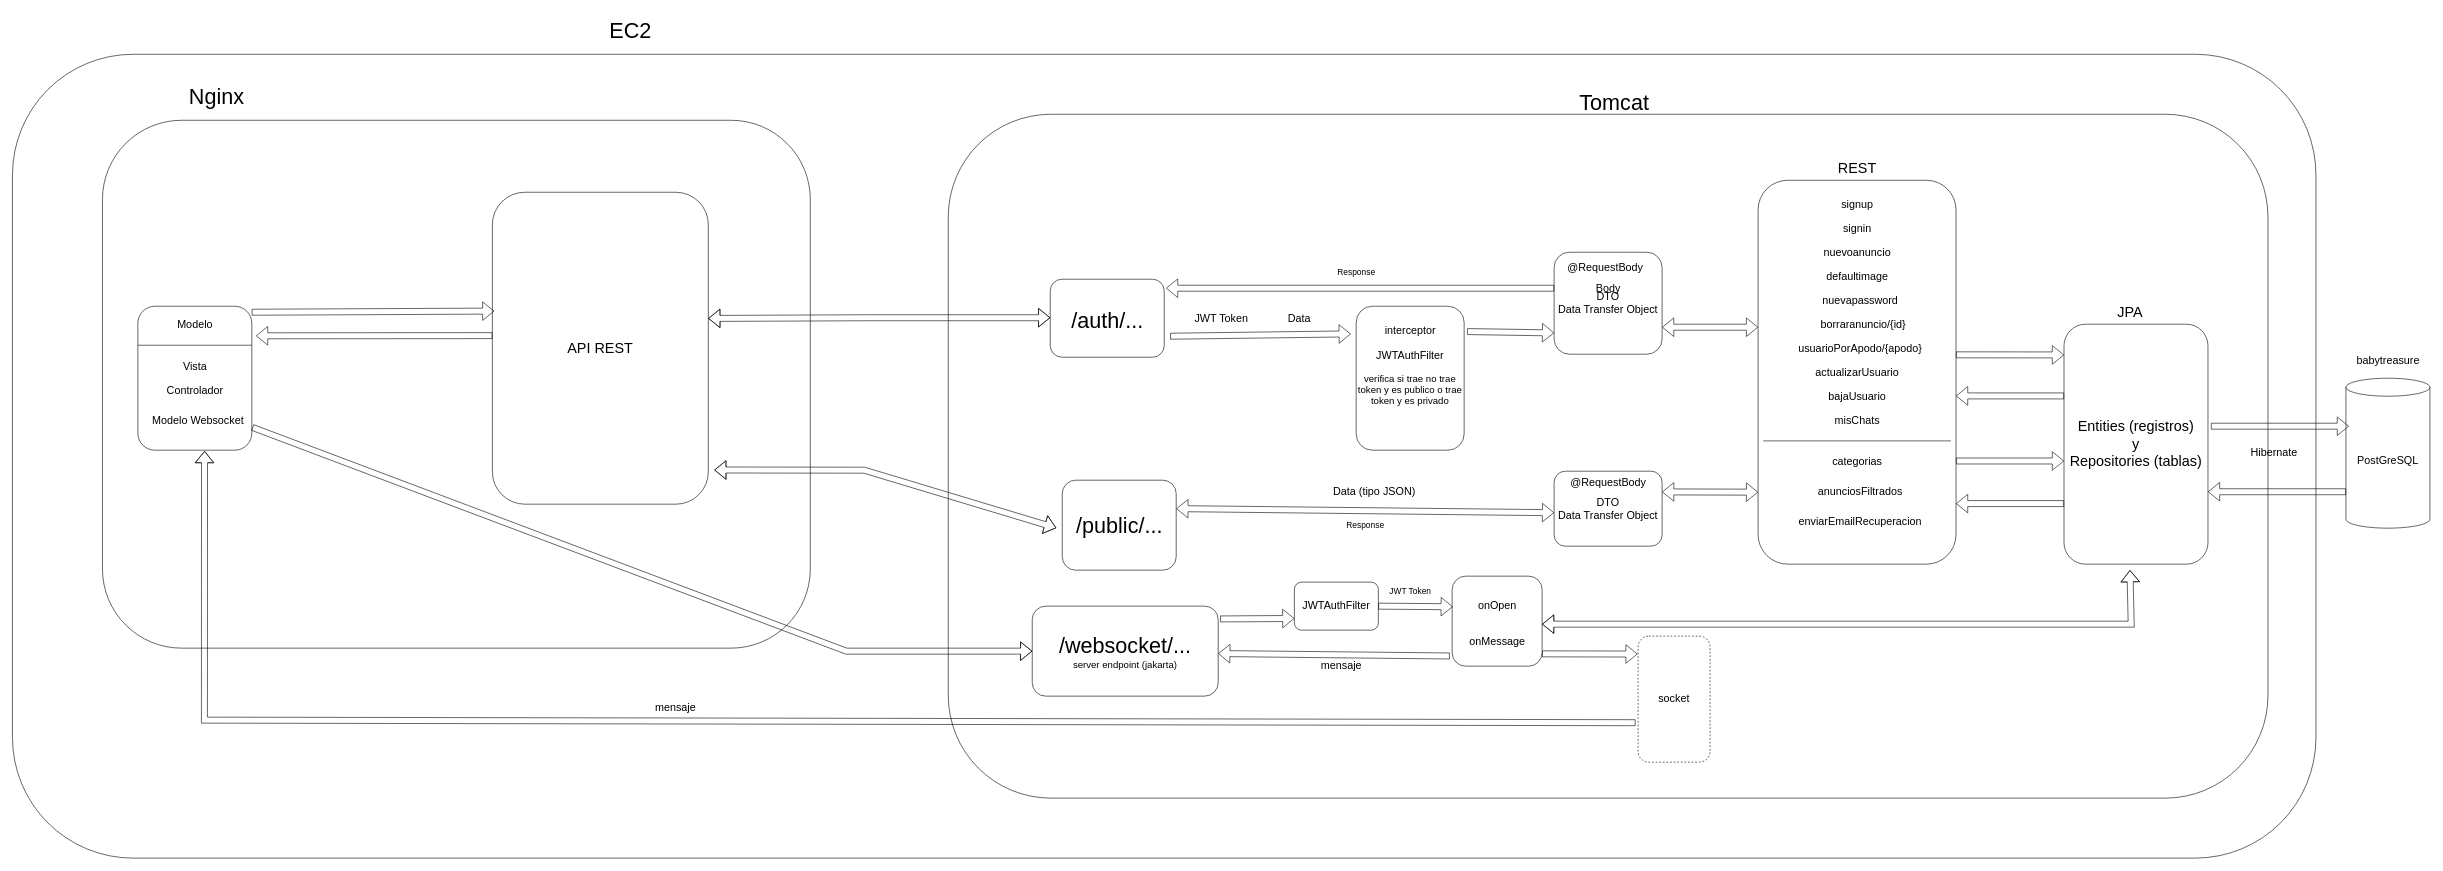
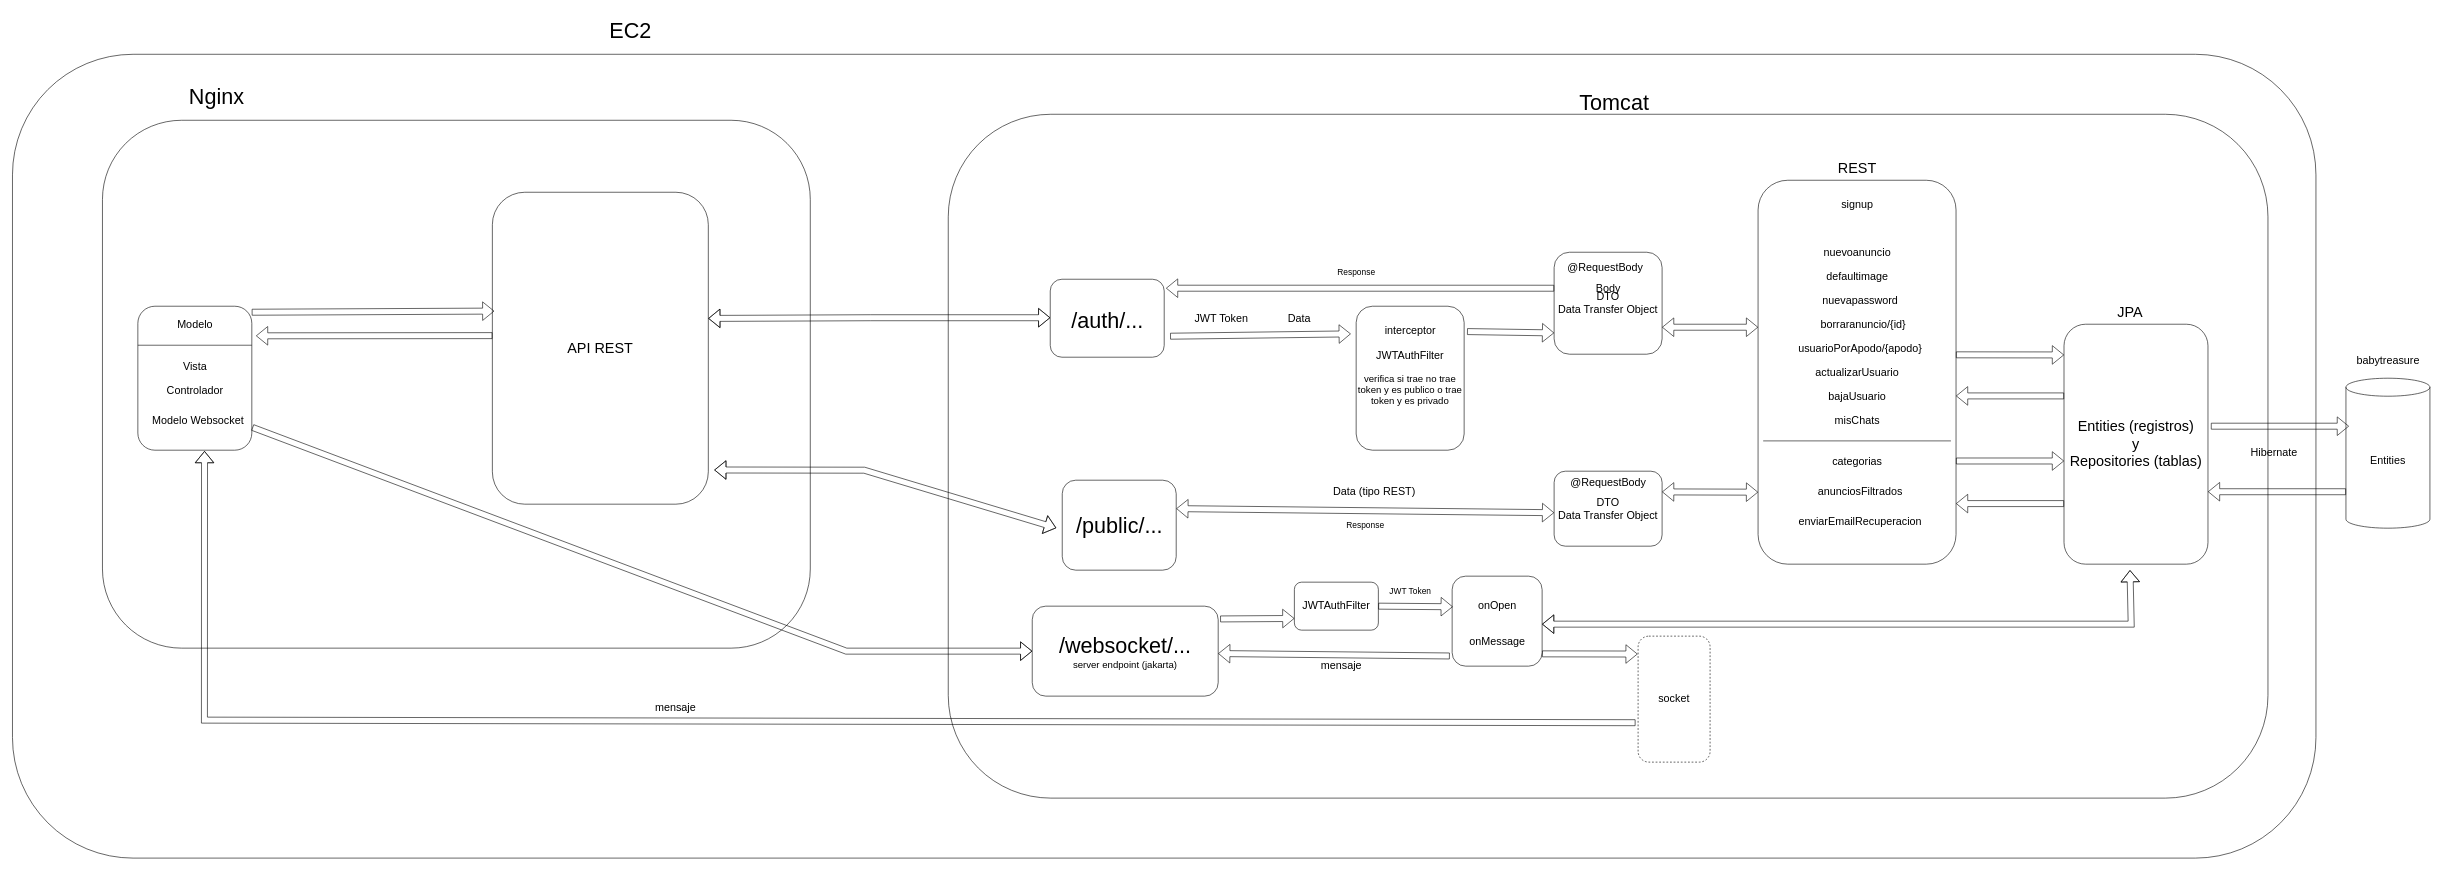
node "signin": removed
node "PostGreSQL": label "PostGreSQL" -> "Entities"
node "Data (tipo JSON)": label "Data (tipo JSON)" -> "Data (tipo REST)"
